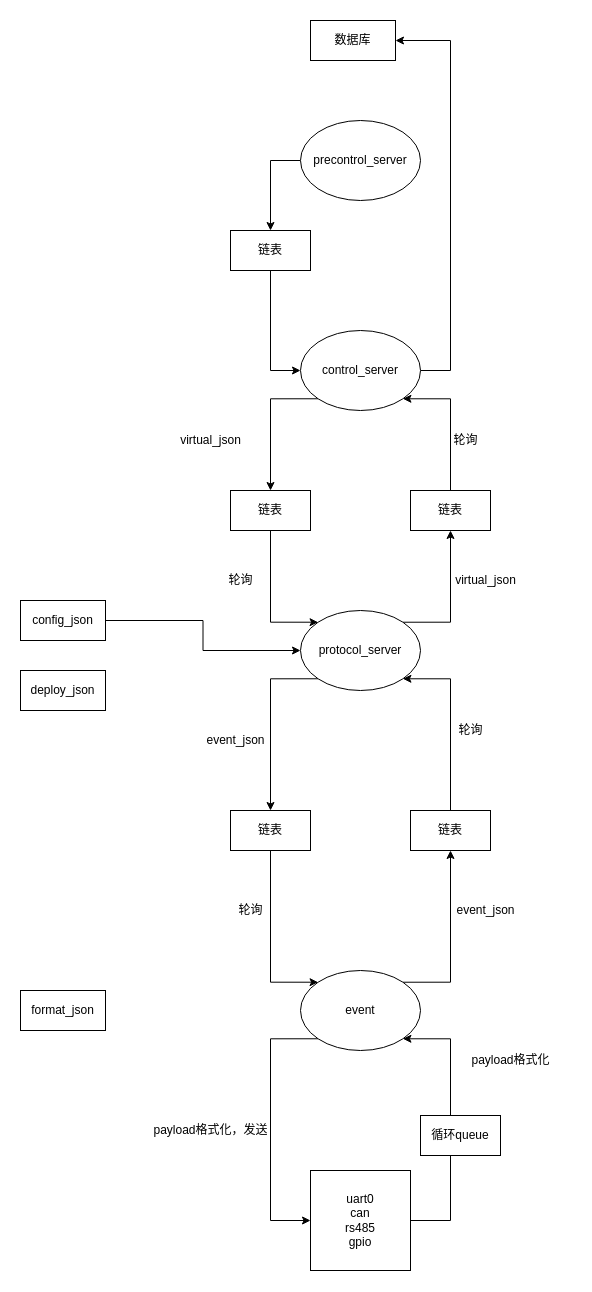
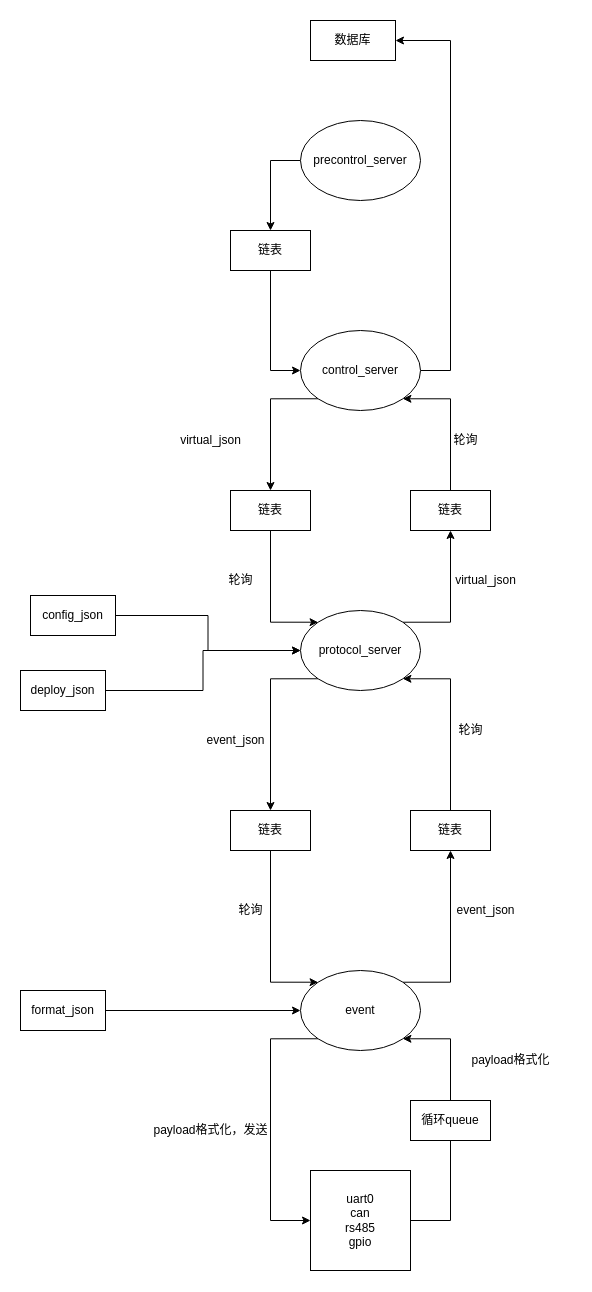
node "config_json": moved (63, 621) -> (73, 616)
edge "deploy_json" -> "protocol_server": added
edge "format_json" -> "event": added
node "循环queue": moved (461, 1136) -> (451, 1121)
